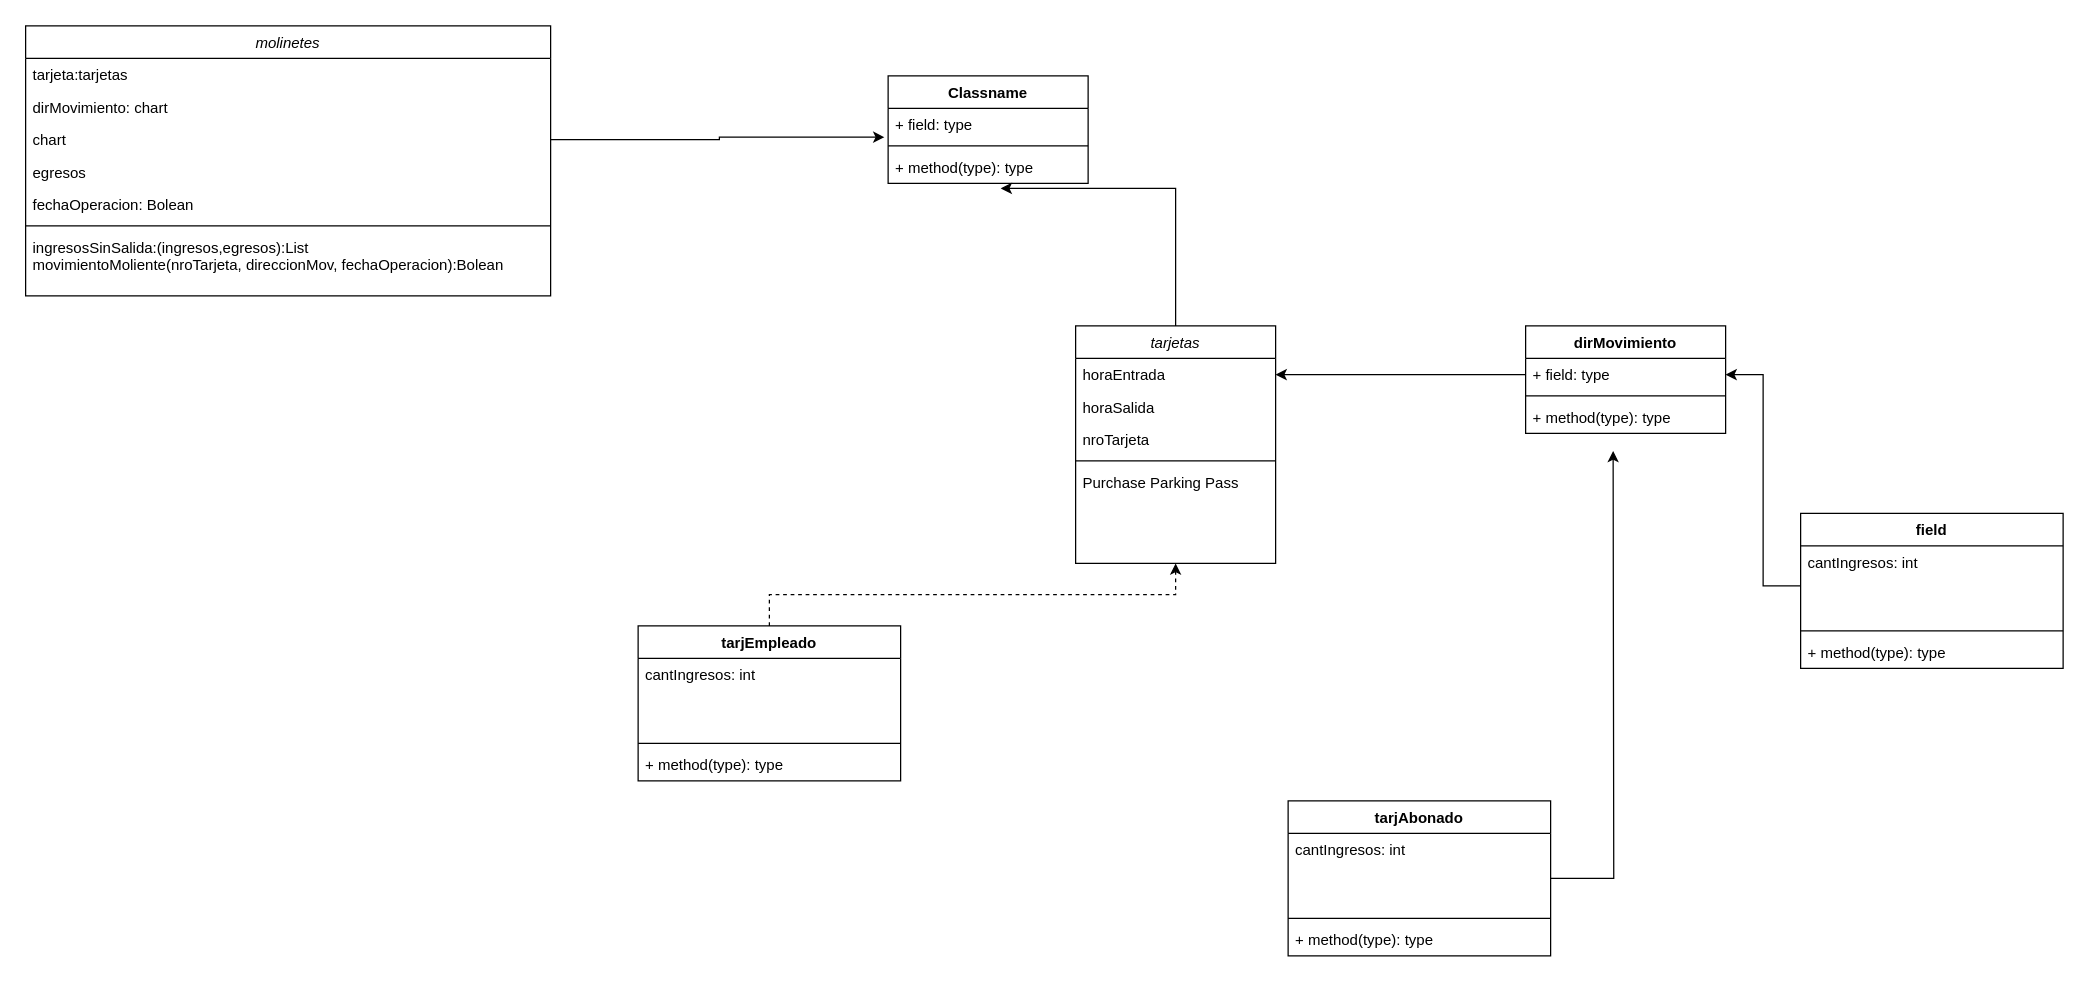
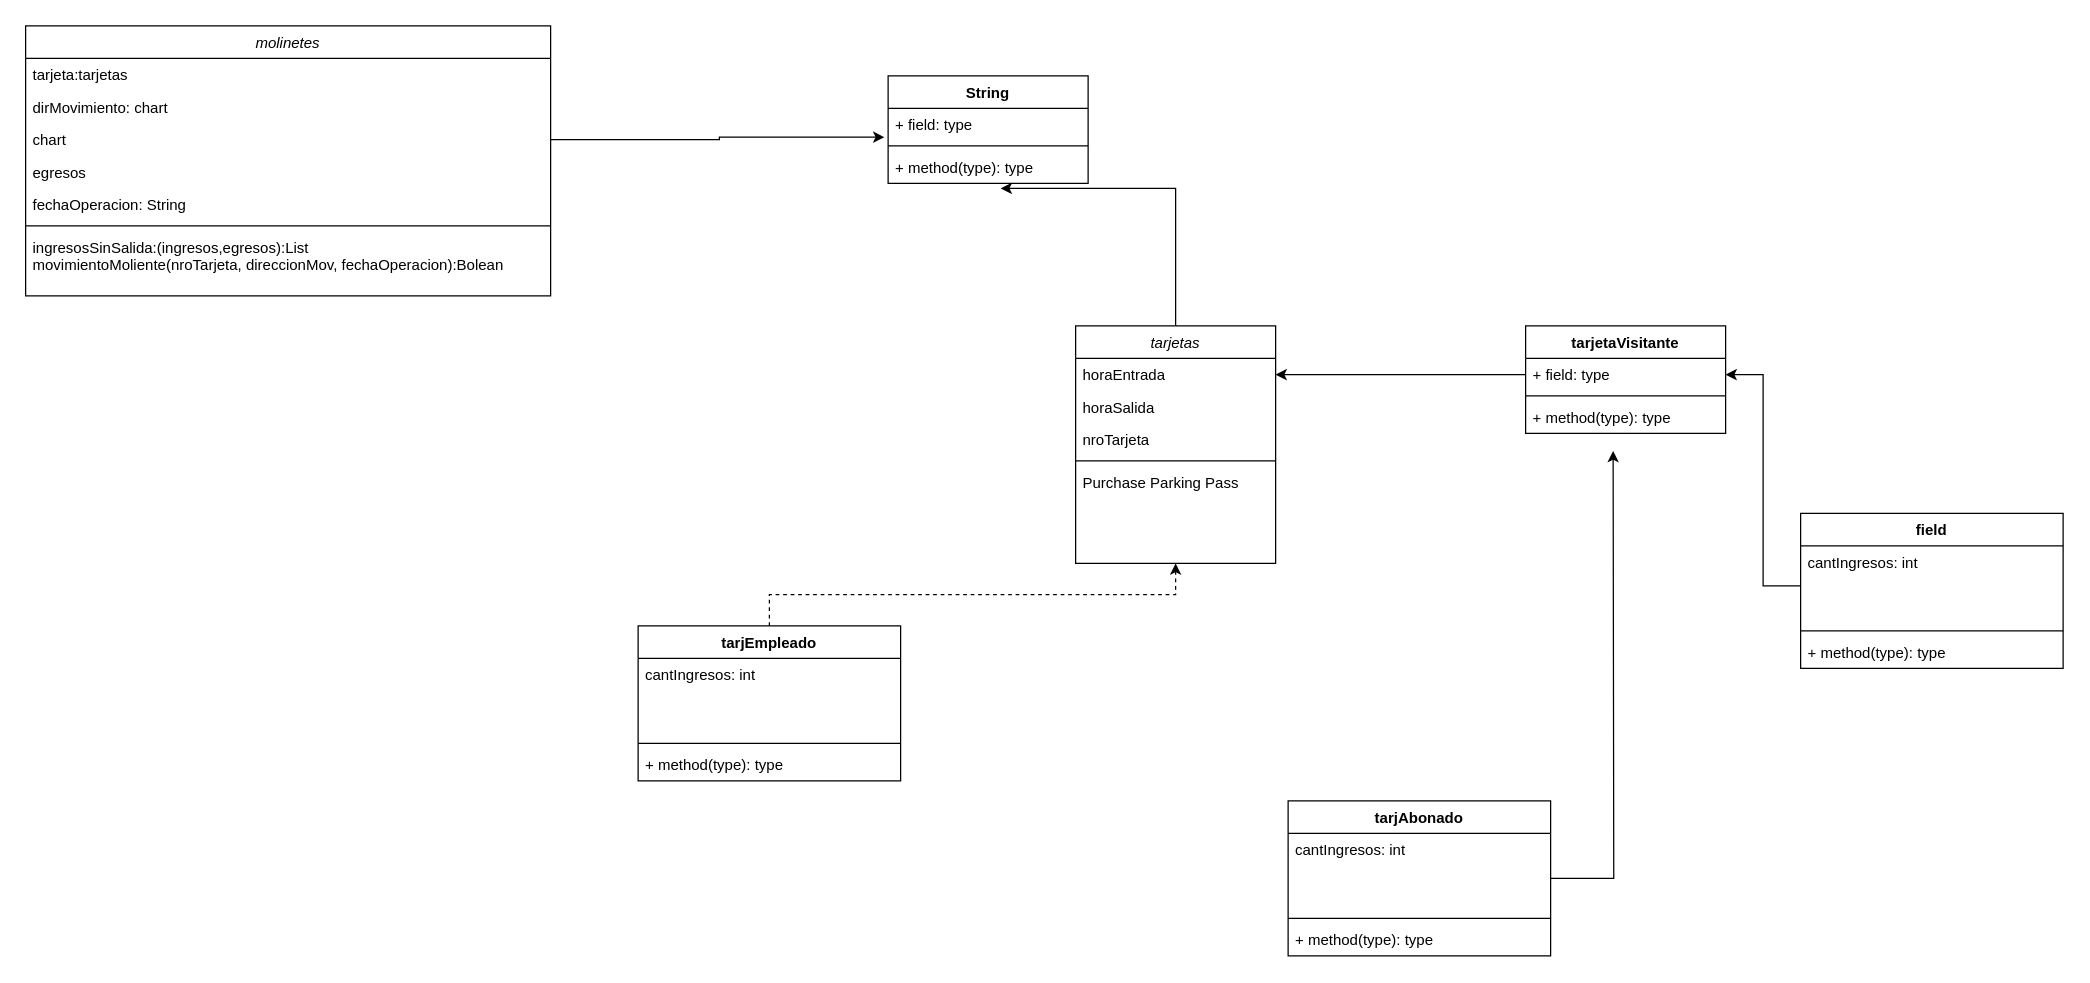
node "Classname": label "Classname" -> "String"
node "fechaOperacion: Bolean": label "fechaOperacion: Bolean" -> "fechaOperacion: String"
node "dirMovimiento": label "dirMovimiento" -> "tarjetaVisitante"
